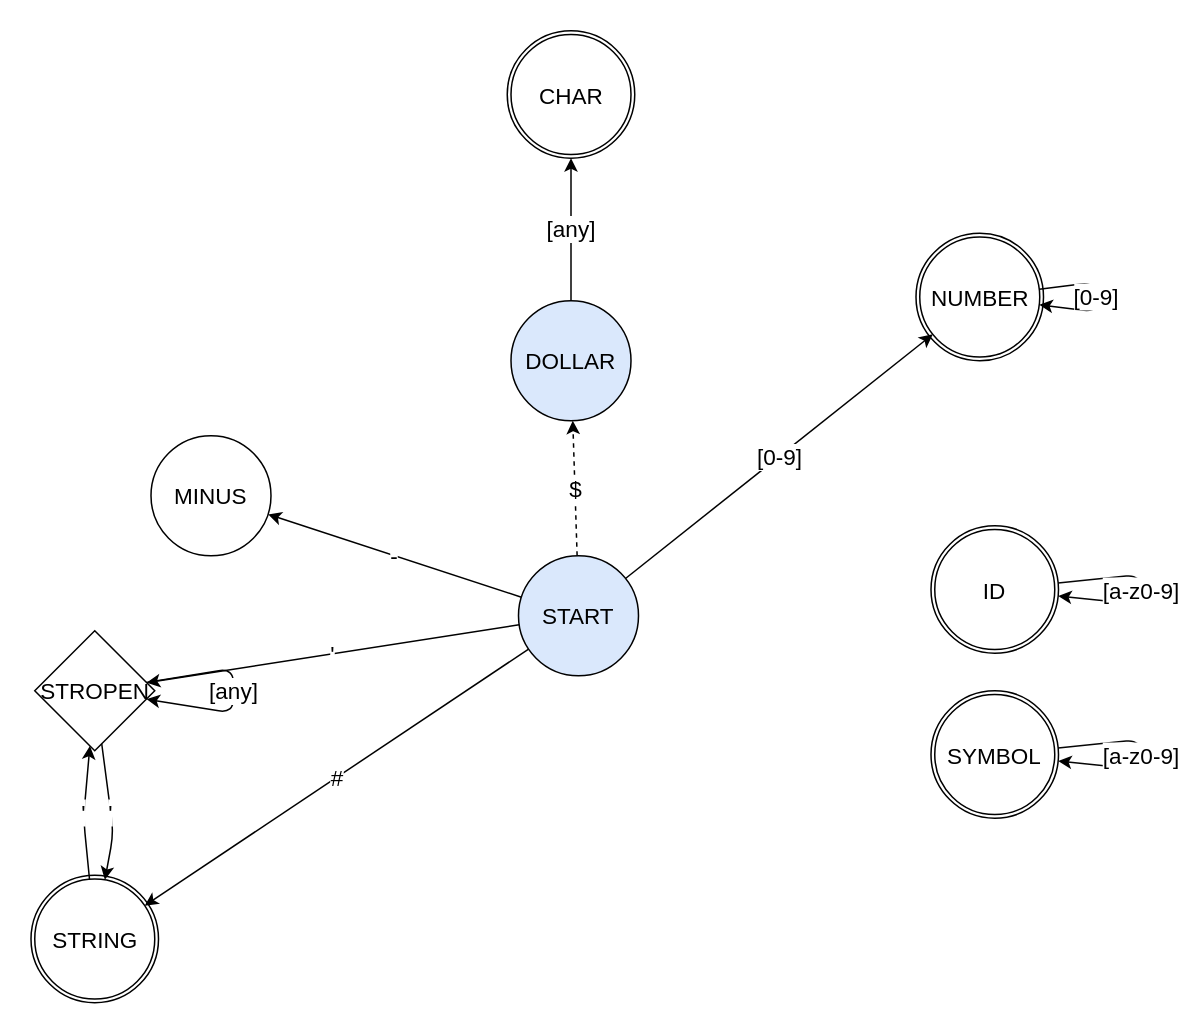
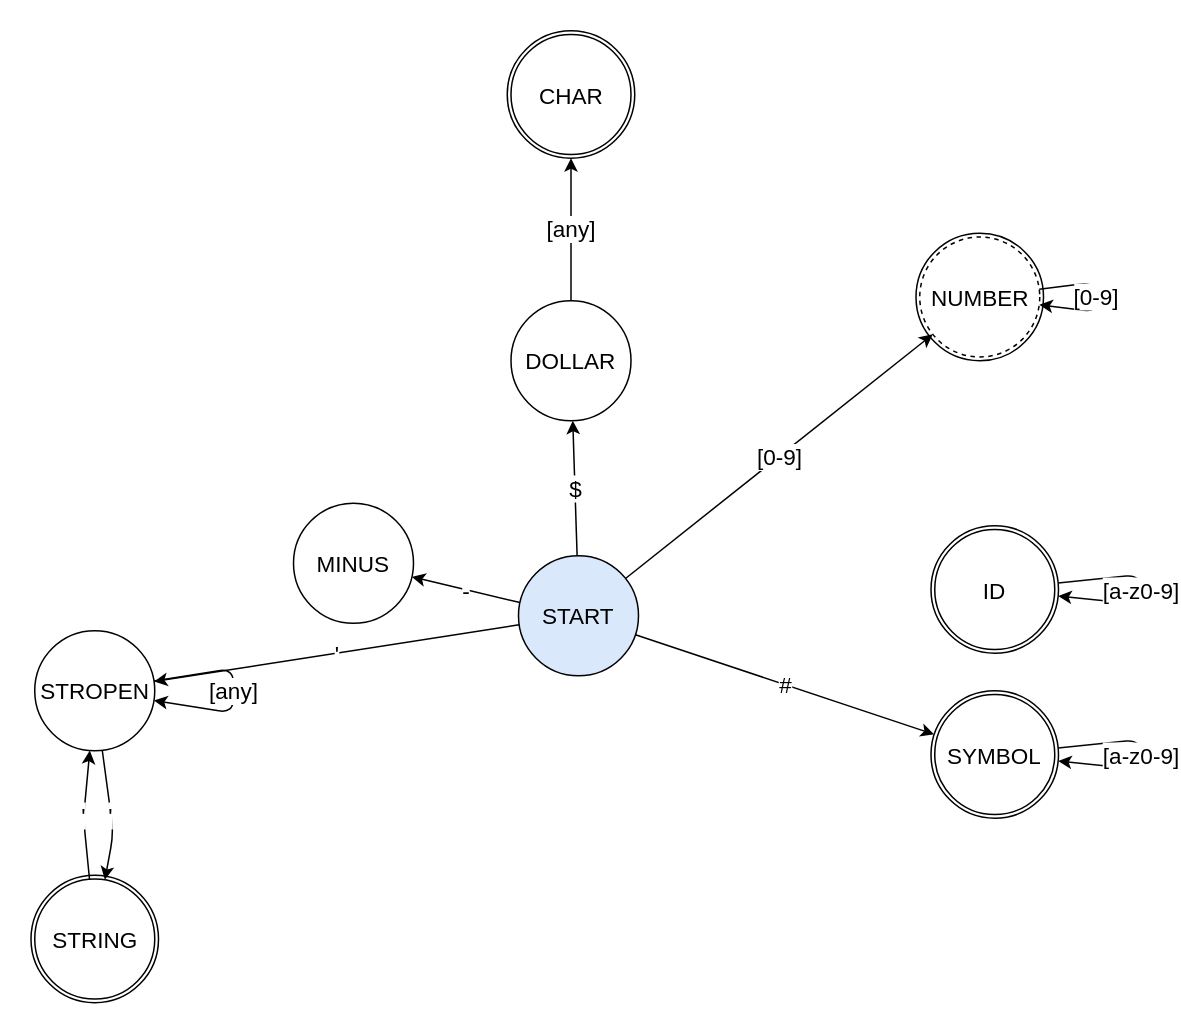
node "NUMBER": style solid -> dashed
node "DOLLAR": fillcolor #dae8fc -> #ffffff
node "MINUS": moved (211, 496) -> (353, 563)
edge "START" -> "DOLLAR": style dashed -> solid
node "STROPEN": shape diamond -> ellipse
edge "START" -> "STRING": now "START" -> "SYMBOL"
